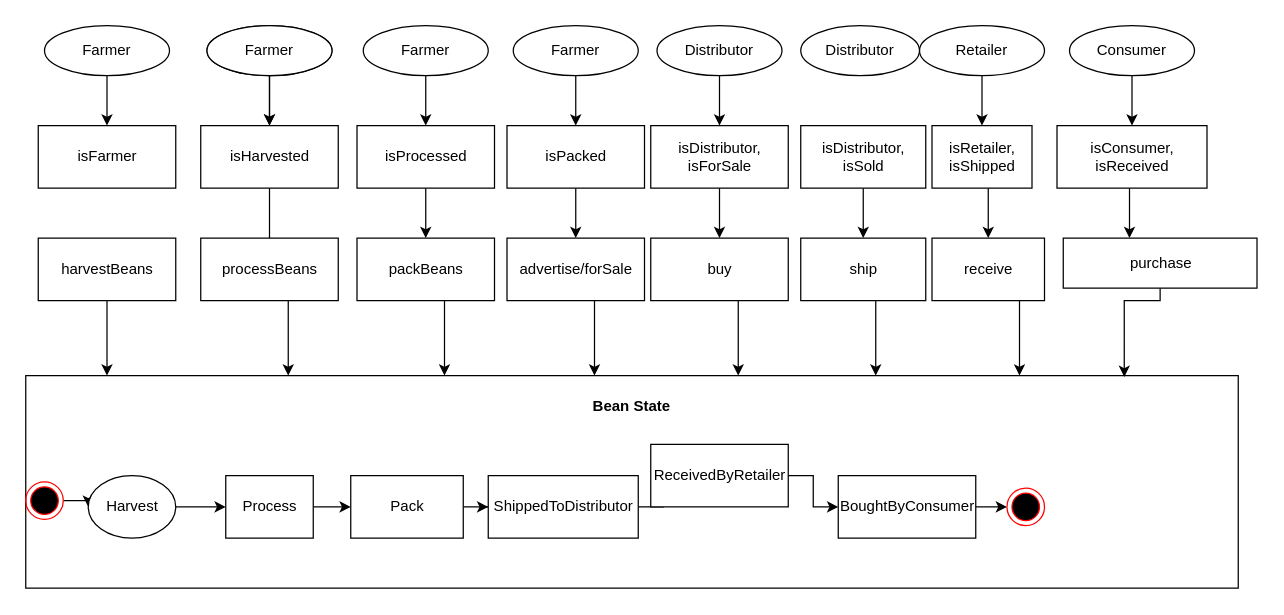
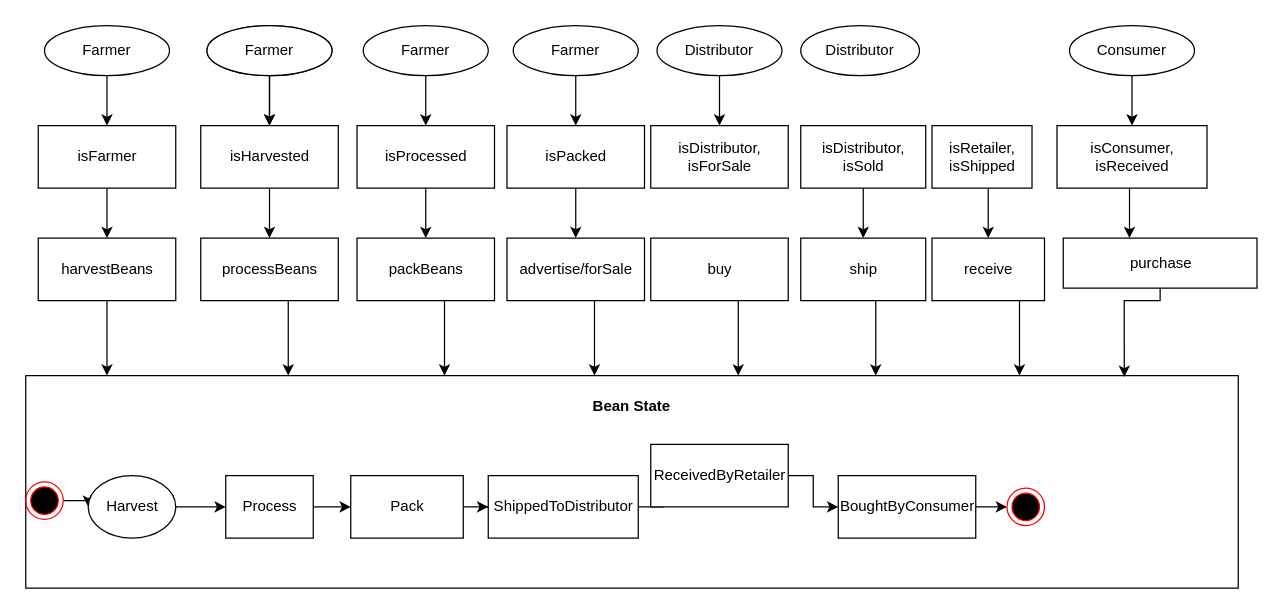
node "Retailer": removed
edge "Retailer" -> "isRetailer, isShipped": removed
edge "isFarmer" -> "harvestBeans": added
edge "isDistributor, isForSale" -> "buy": removed
edge "isHarvested" -- "processBeans": arrowhead none -> classic
